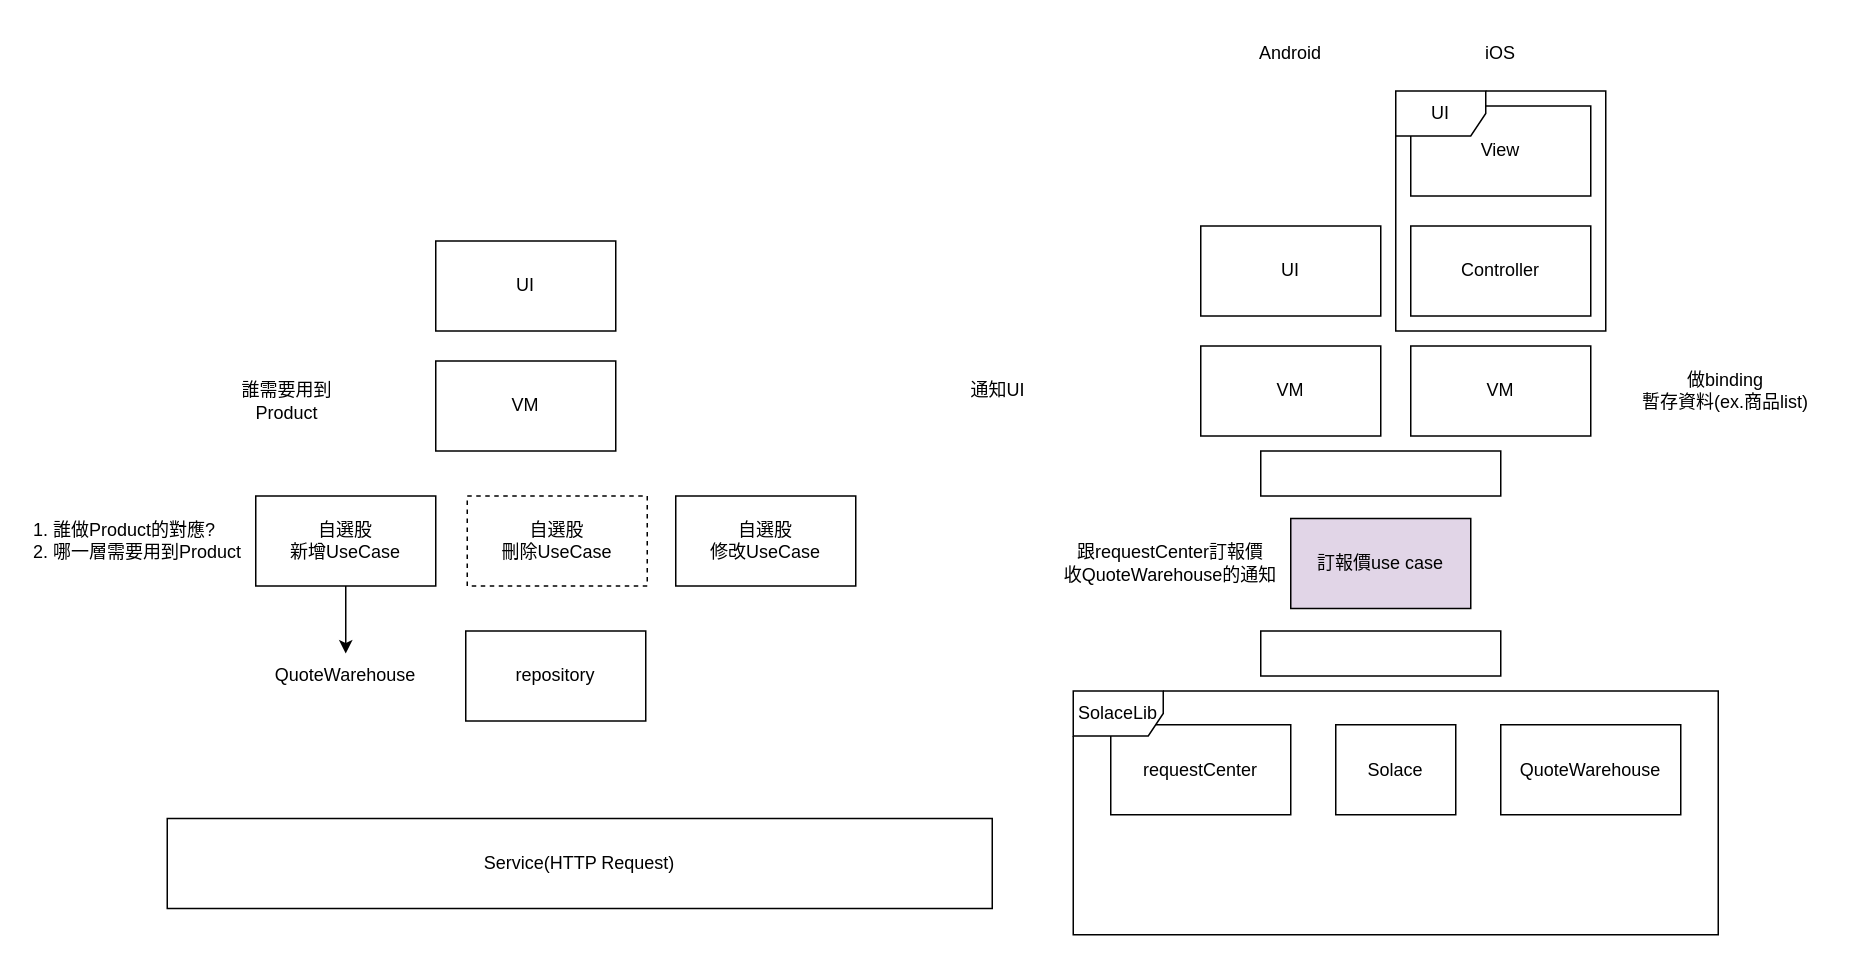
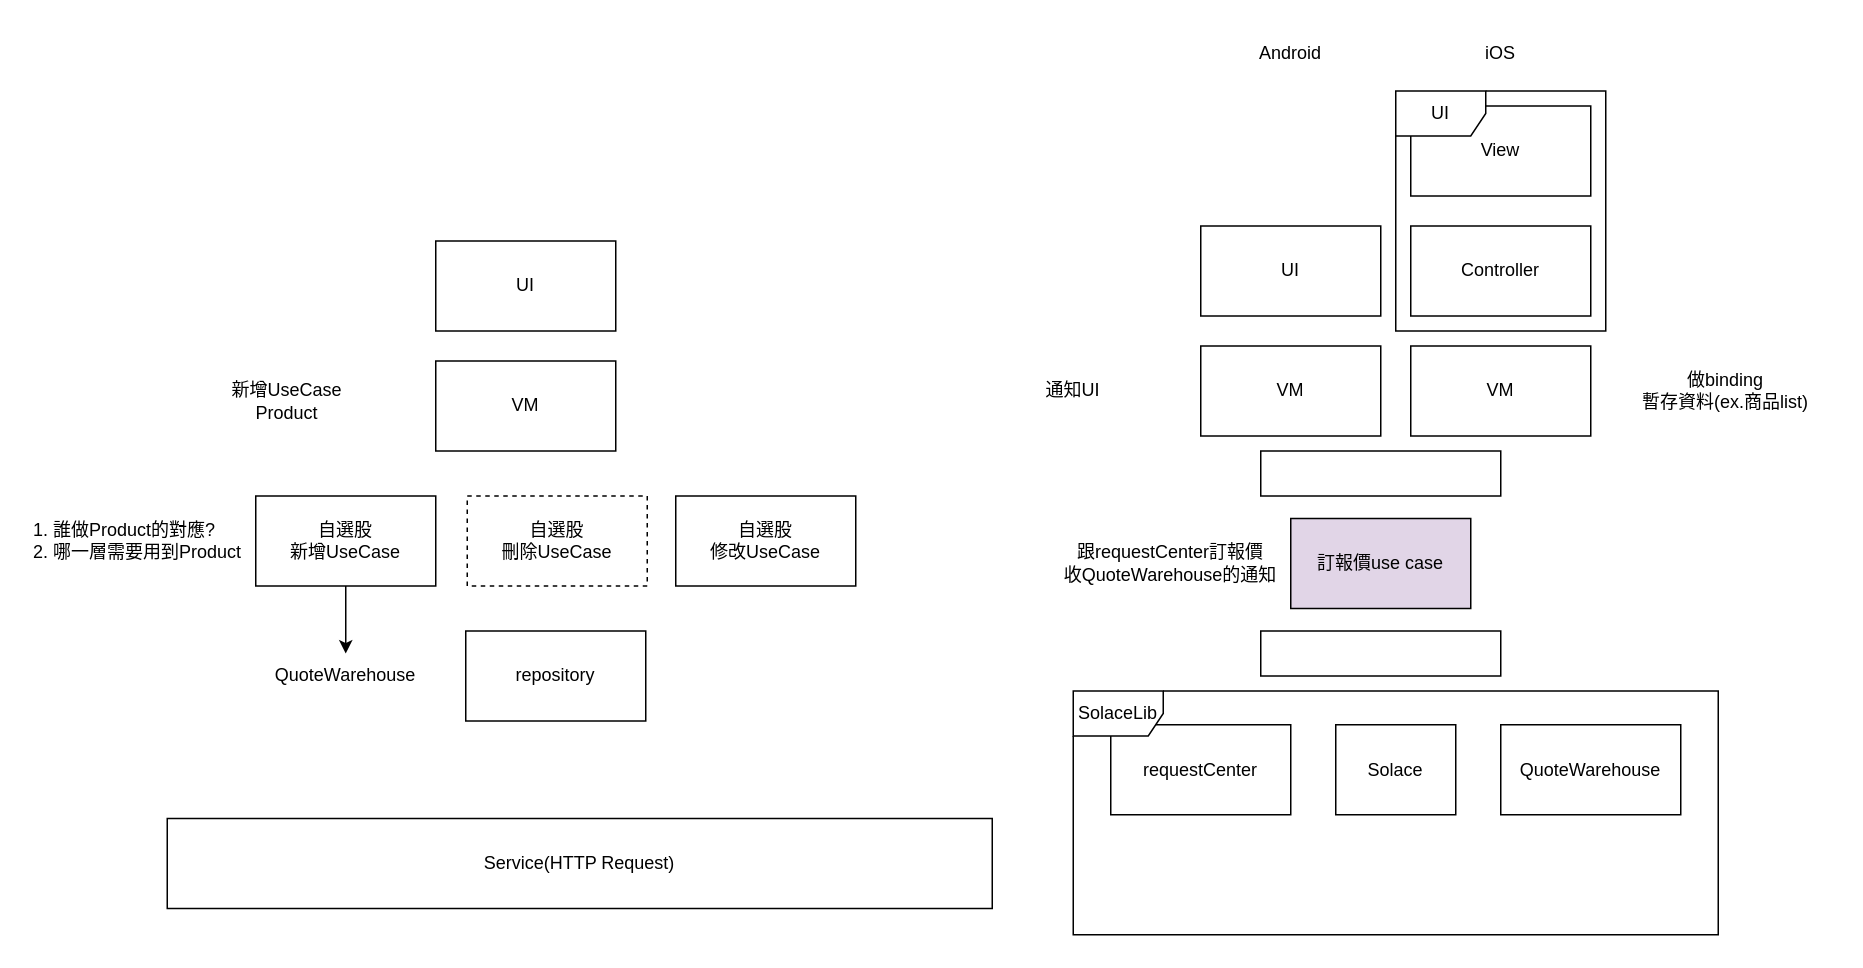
node "誰需要用到 Product": label "誰需要用到 Product" -> "新增UseCase Product"
node "通知UI": moved (998, 391) -> (1073, 391)
